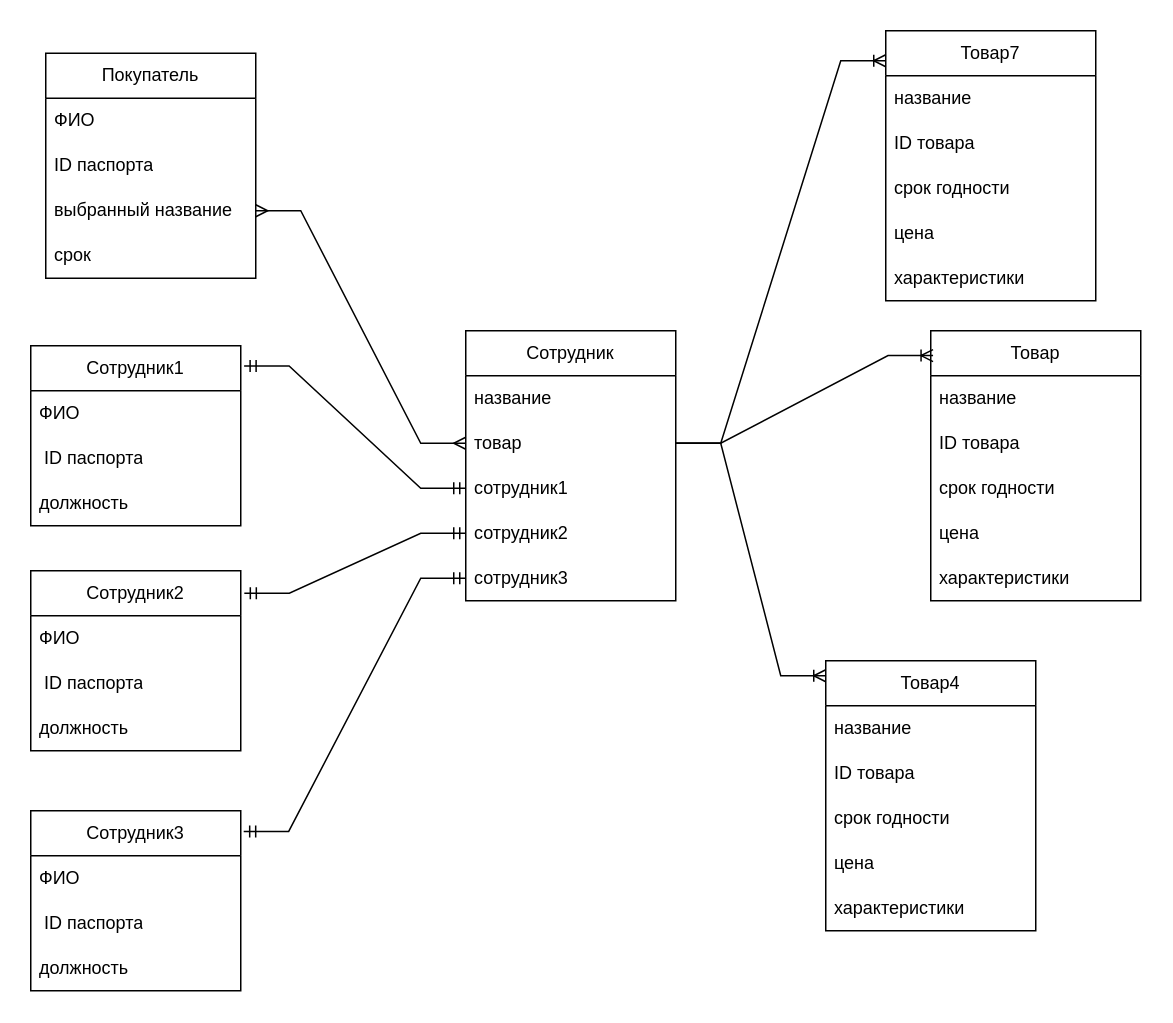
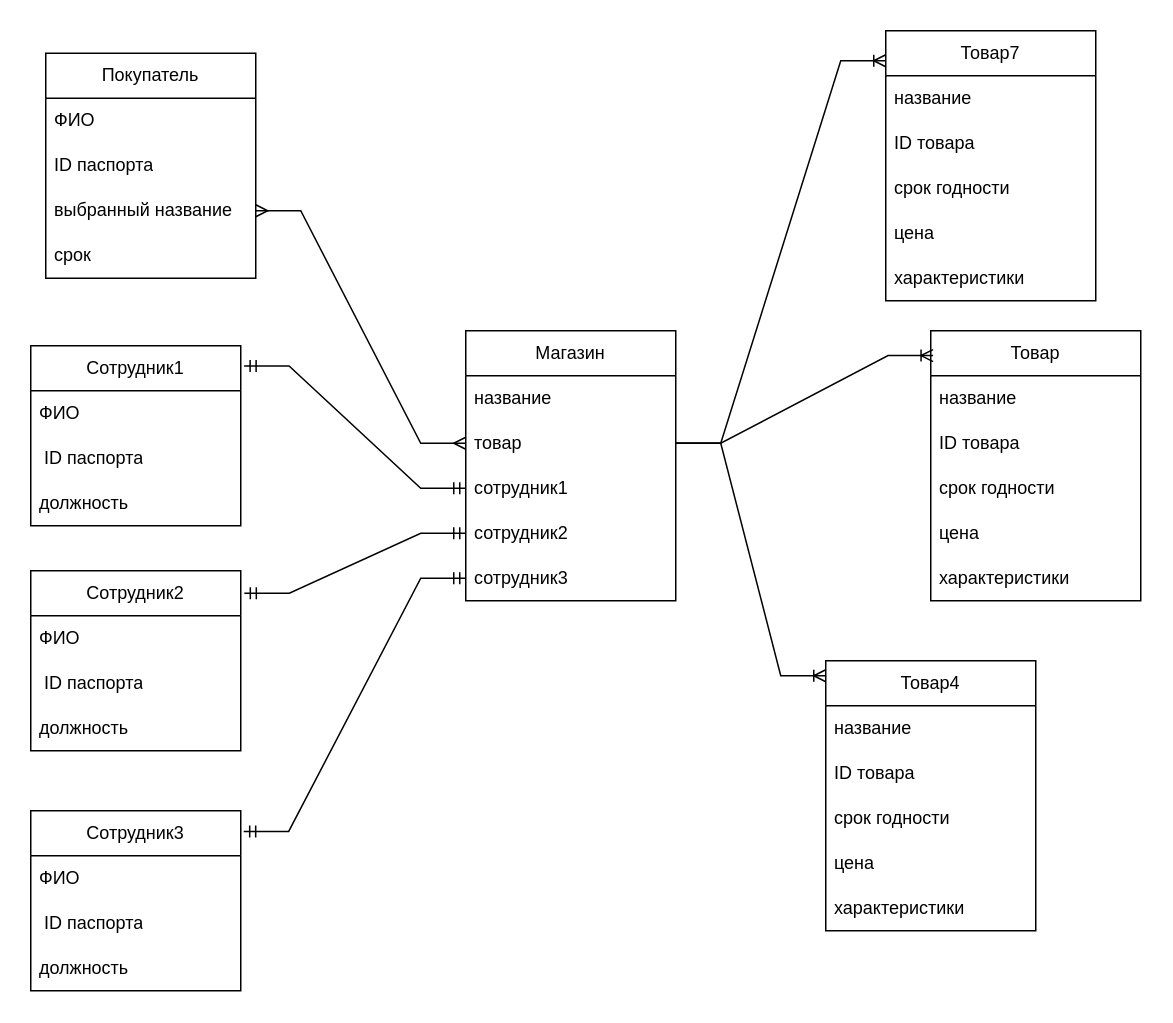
node "Сотрудник": label "Сотрудник" -> "Магазин"
